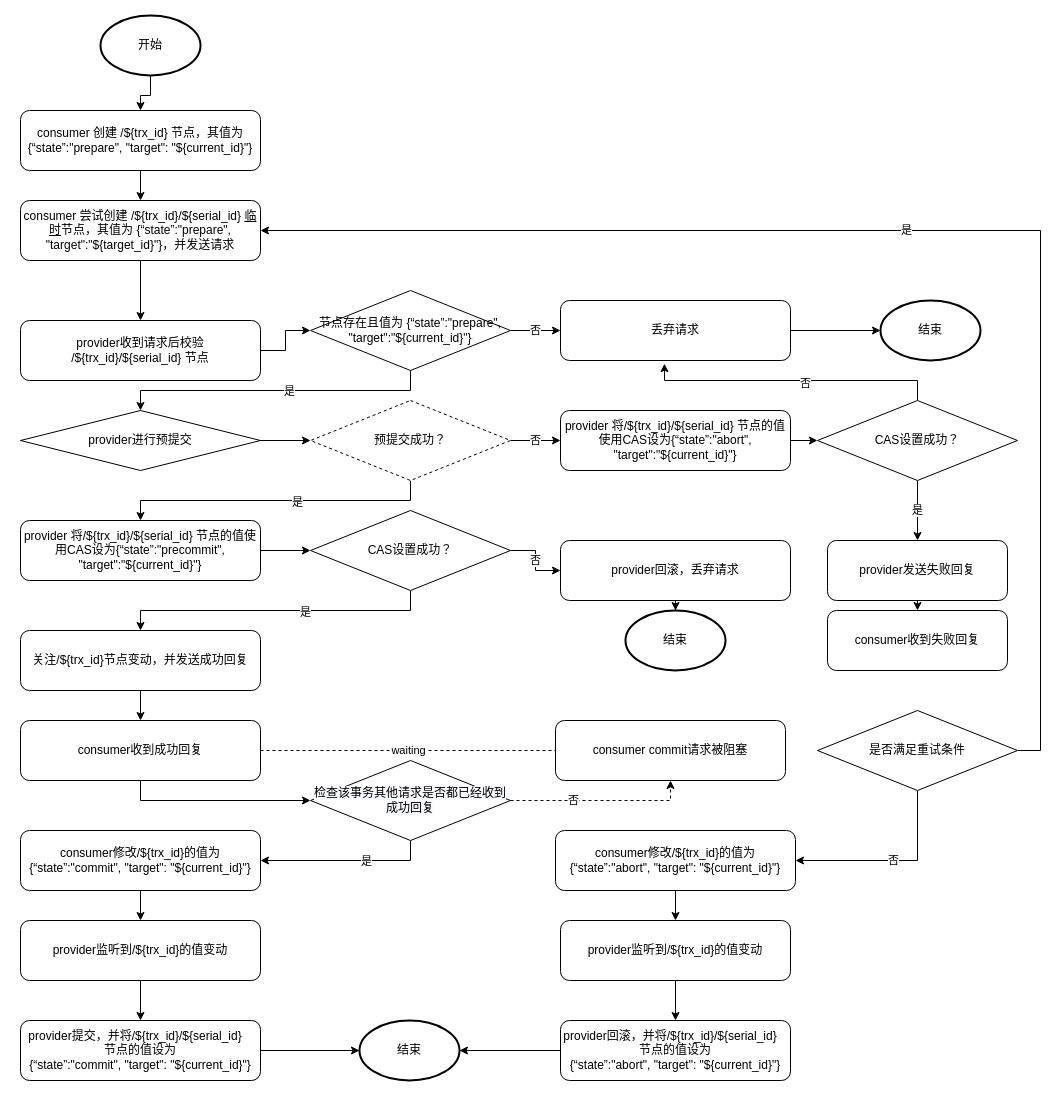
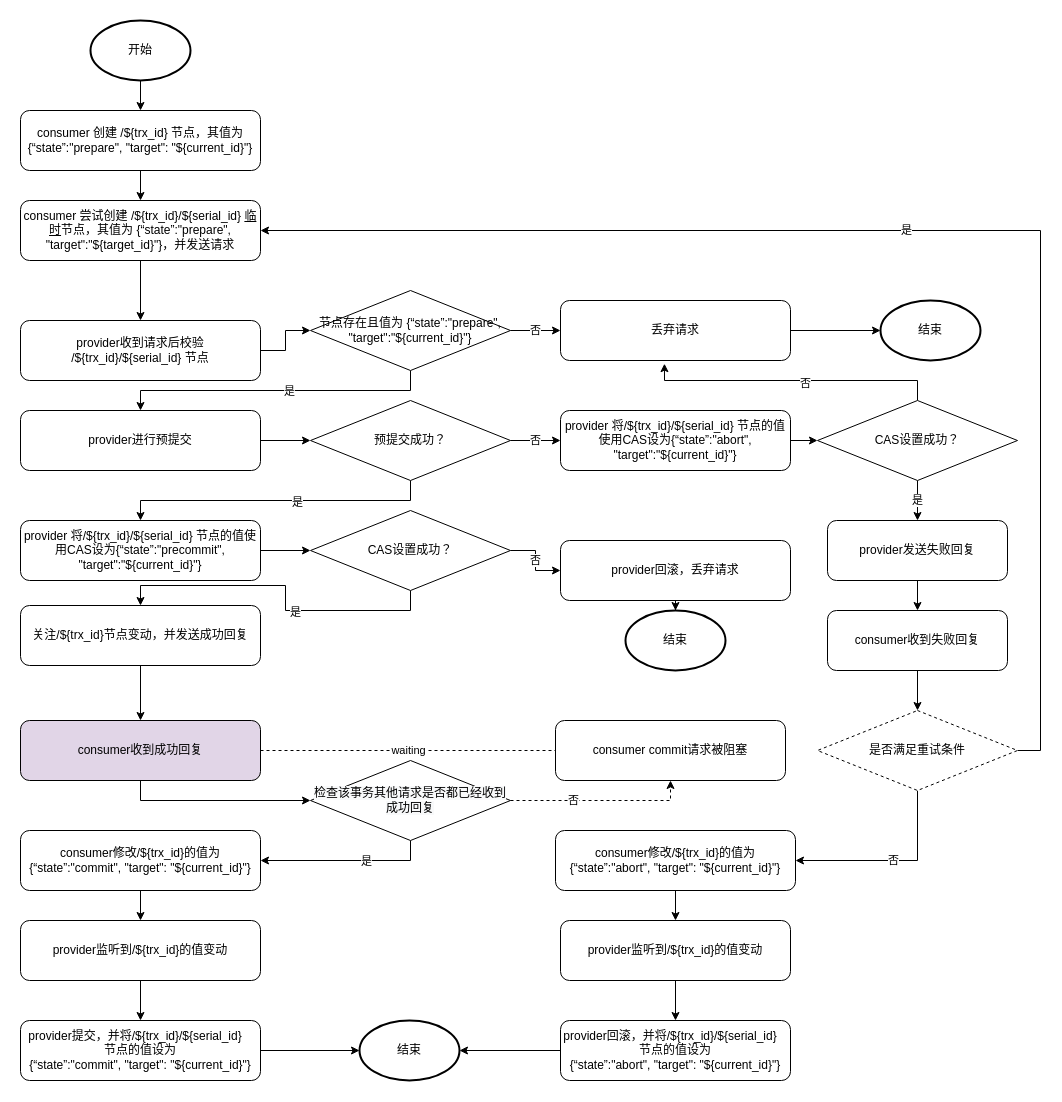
node "开始": moved (151, 46) -> (141, 51)
node "provider进行预提交": shape diamond -> rounded rectangle
node "预提交成功？": style dashed -> solid
node "provider发送失败回复": moved (918, 571) -> (918, 551)
node "关注/${trx_id}节点变动，并发送成功回复": moved (141, 661) -> (141, 636)
edge "consumer收到失败回复" -> "是否满足重试条件": added
node "consumer收到成功回复": fillcolor #ffffff -> #e1d5e7
node "是否满足重试条件": style solid -> dashed
